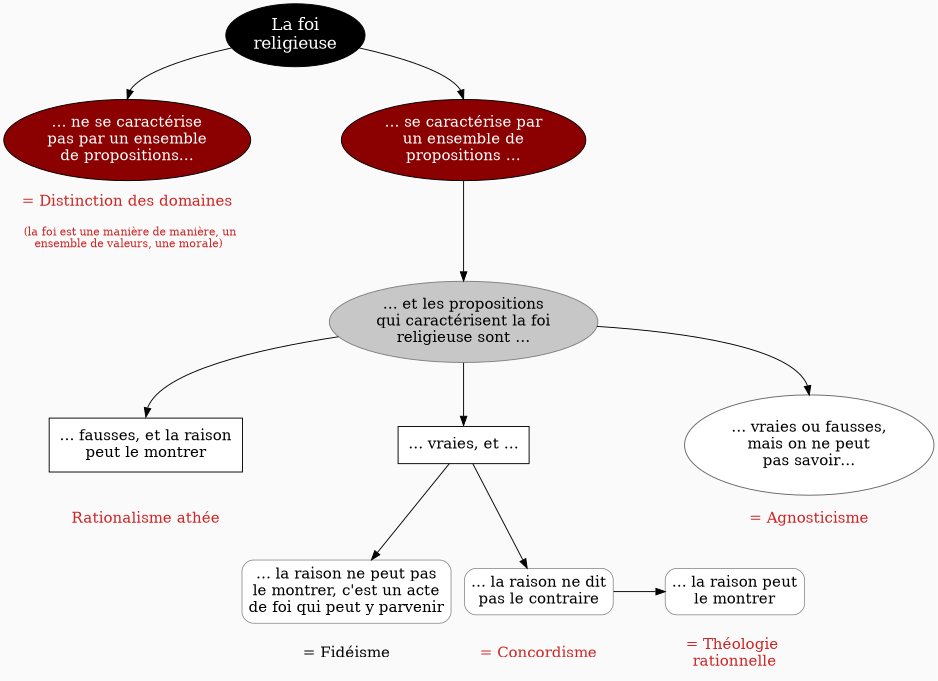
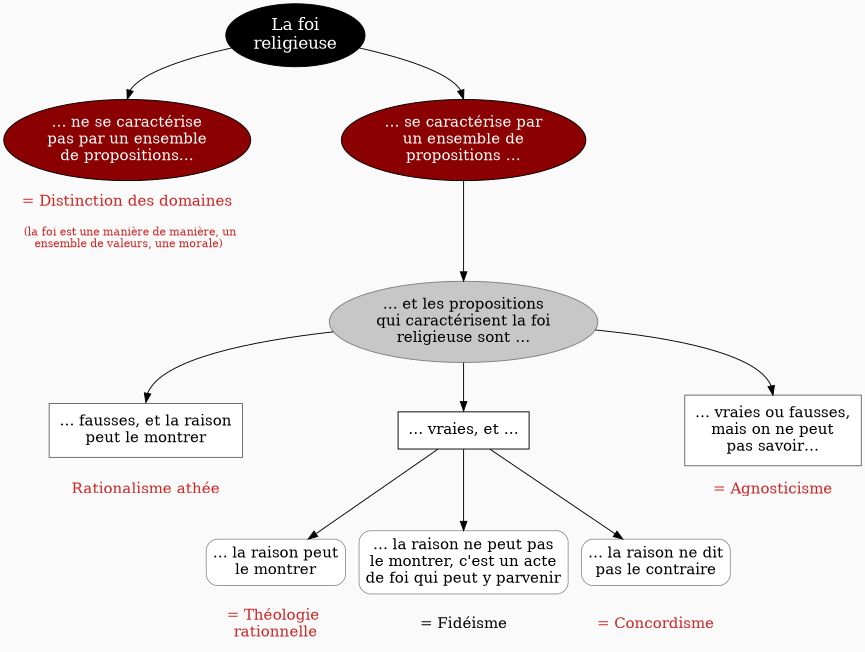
node "… fausses, et la raison peut le montrer": color black -> grey40
node "… vraies ou fausses, mais on ne peut pas savoir…": shape ellipse -> box
edge "… la raison ne dit pas le contraire" -> "… la raison peut le montrer": now "… vraies, et …" -> "… la raison peut le montrer"
